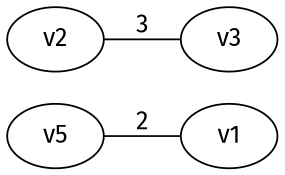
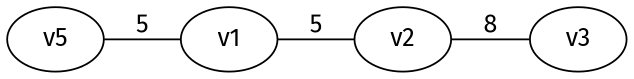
edge "v2" -- "v3": label "3" -> "8"
edge "v1" -- "v2": added, label "5"
edge "v5" -- "v1": label "2" -> "5"
